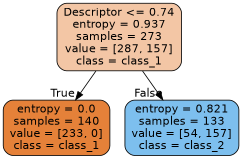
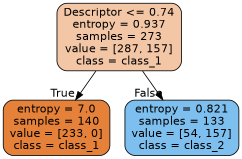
node "entropy = 0.0 samples = 140 value = [233, 0] class = class_1": label "entropy = 0.0 samples = 140 value = [233, 0] class = class_1" -> "entropy = 7.0 samples = 140 value = [233, 0] class = class_1"
